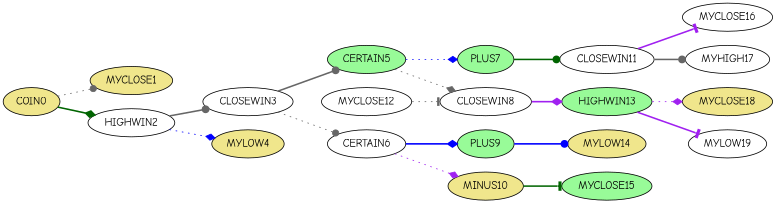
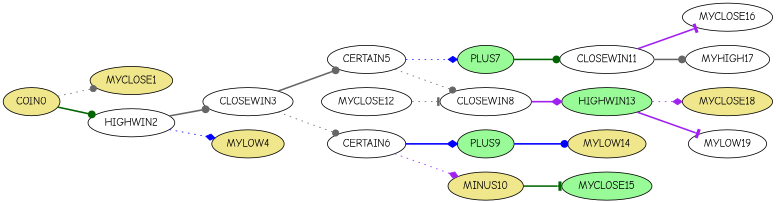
node "CERTAIN5": fillcolor palegreen -> white
edge "CERTAIN5" -> "CLOSEWIN8": arrowhead diamond -> dot
edge "COIN0" -> "HIGHWIN2": arrowhead diamond -> dot
